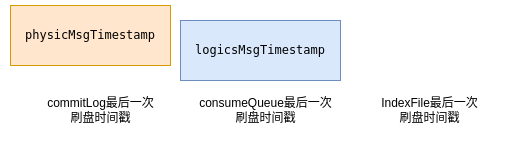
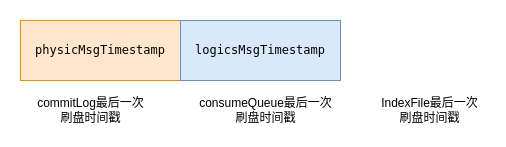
node "physicMsgTimestamp": moved (91, 36) -> (101, 51)
node "commitLog最后一次 刷盘时间戳": moved (101, 111) -> (91, 111)
